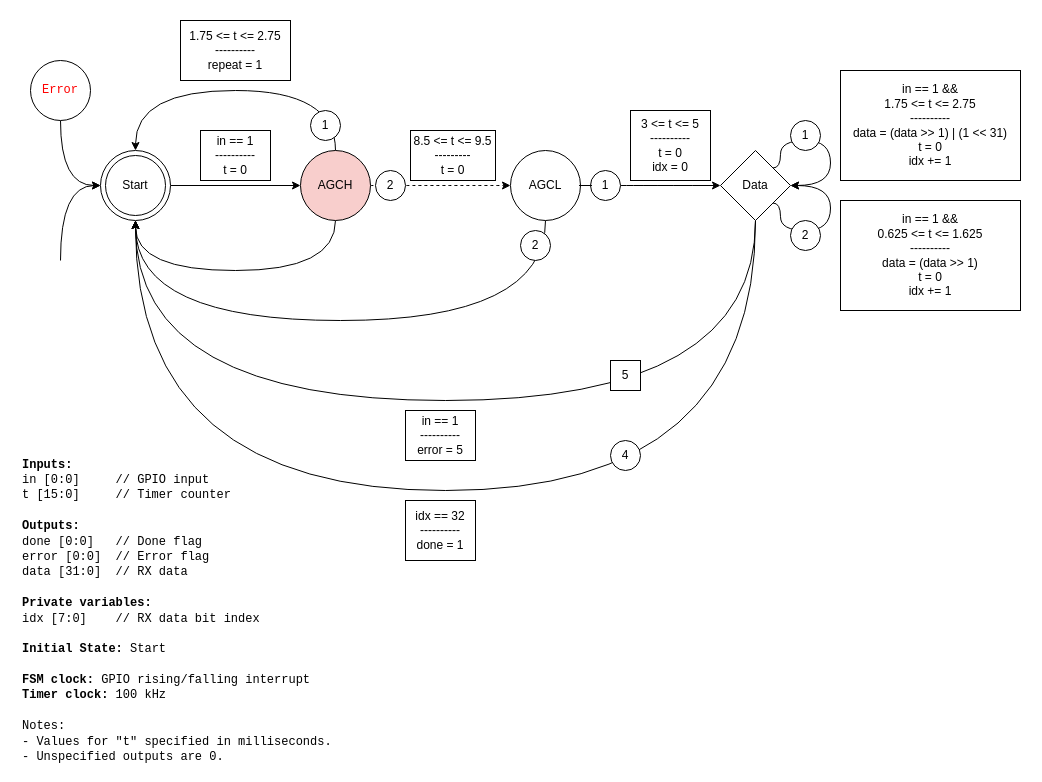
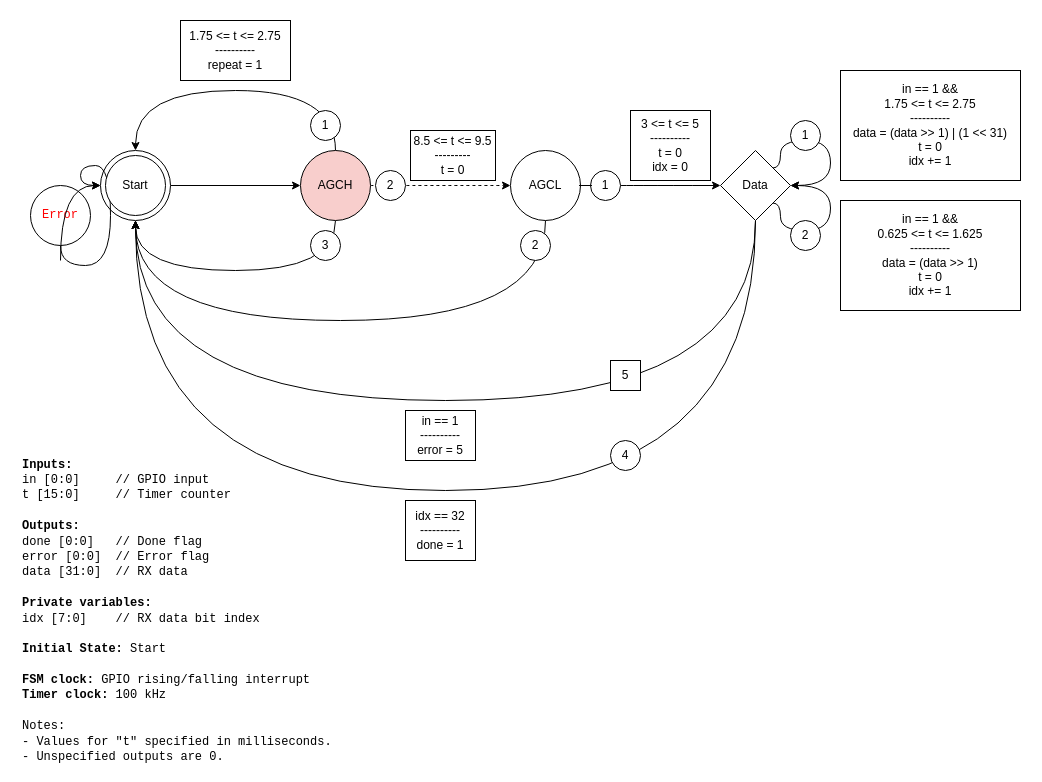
node "Error": moved (61, 91) -> (61, 216)
node "in == 1 ---------- t = 0": removed
node "3": added
